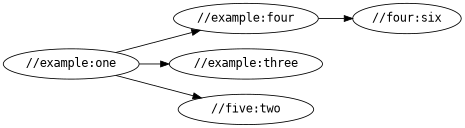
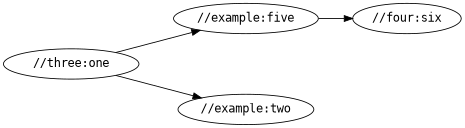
node "//example:four": label "//example:four" -> "//example:five"
node "//example:one": label "//example:one" -> "//three:one"
node "//example:three": removed
node "//five:two": label "//five:two" -> "//example:two"
